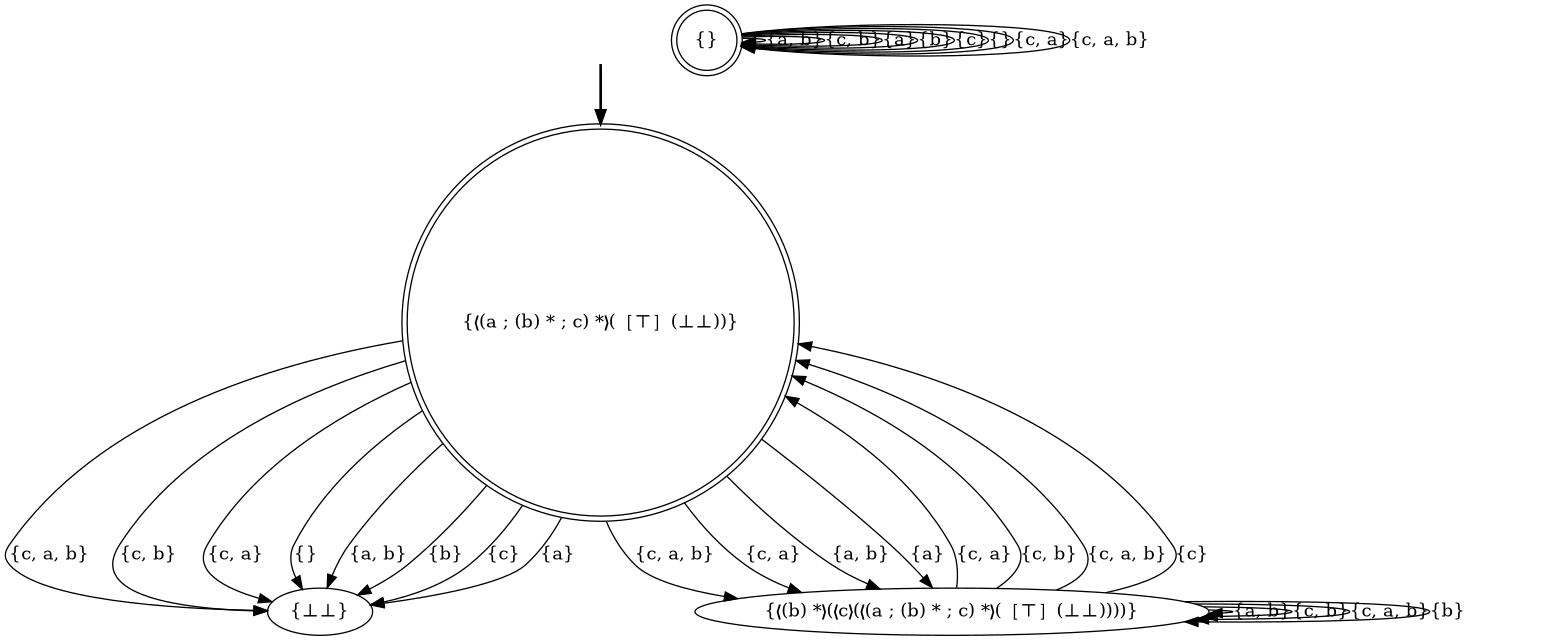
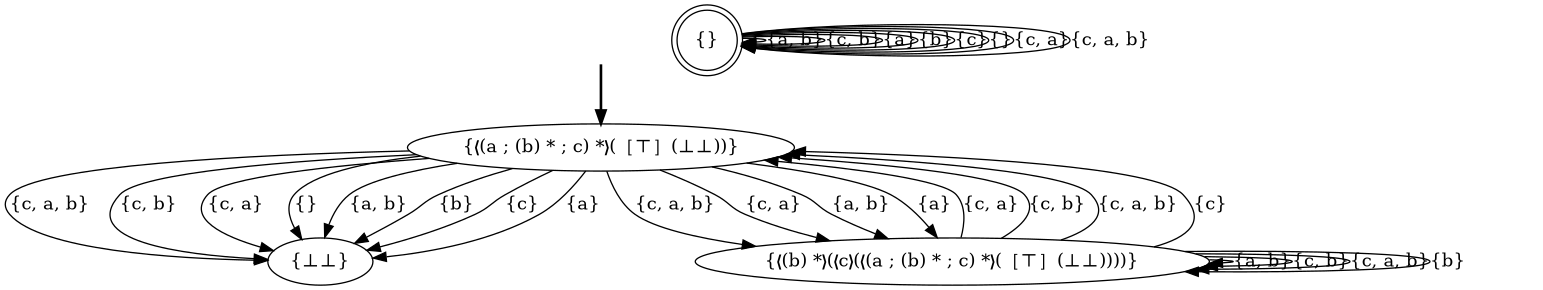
node "{❬(a ; (b) * ; c) *❭(［⊤］(⊥⊥))}": shape doublecircle -> ellipse
